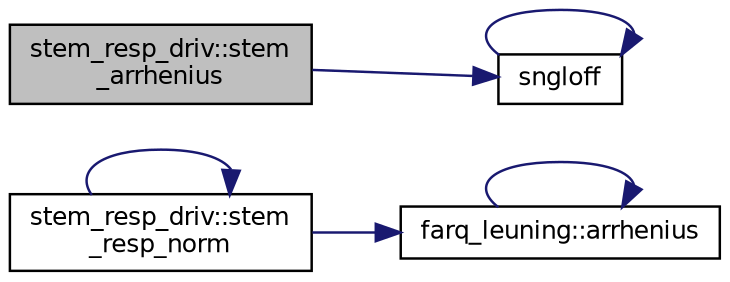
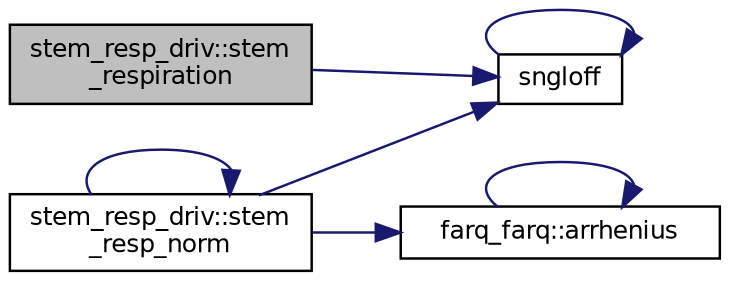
node "stem_resp_driv::stem _arrhenius": label "stem_resp_driv::stem _arrhenius" -> "stem_resp_driv::stem _respiration"
edge "stem_resp_driv::stem _resp_norm" -> "sngloff": added
node "farq_leuning::arrhenius": label "farq_leuning::arrhenius" -> "farq_farq::arrhenius"
